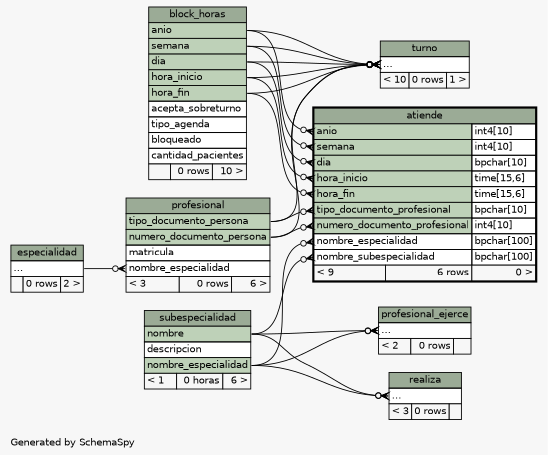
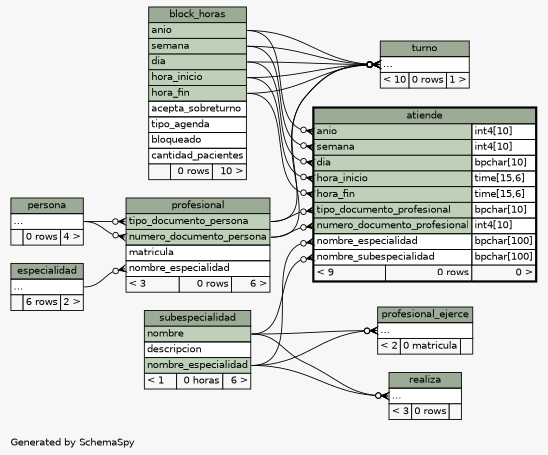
node "persona": added
node "atiende": text "6 rows" -> "0 rows"
node "especialidad": text "0 rows" -> "6 rows"
node "profesional_ejerce": text "0 rows" -> "0 matricula"
